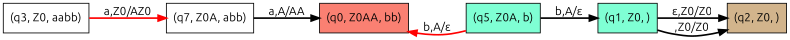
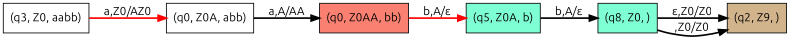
node "(q7, Z0A, abb)": label "(q7, Z0A, abb)" -> "(q0, Z0A, abb)"
node "(q1, Z0, )": label "(q1, Z0, )" -> "(q8, Z0, )"
node "(q2, Z0, )": label "(q2, Z0, )" -> "(q2, Z9, )"
edge "(q5, Z0A, b)" -> "(q0, Z0AA, bb)": reversed
